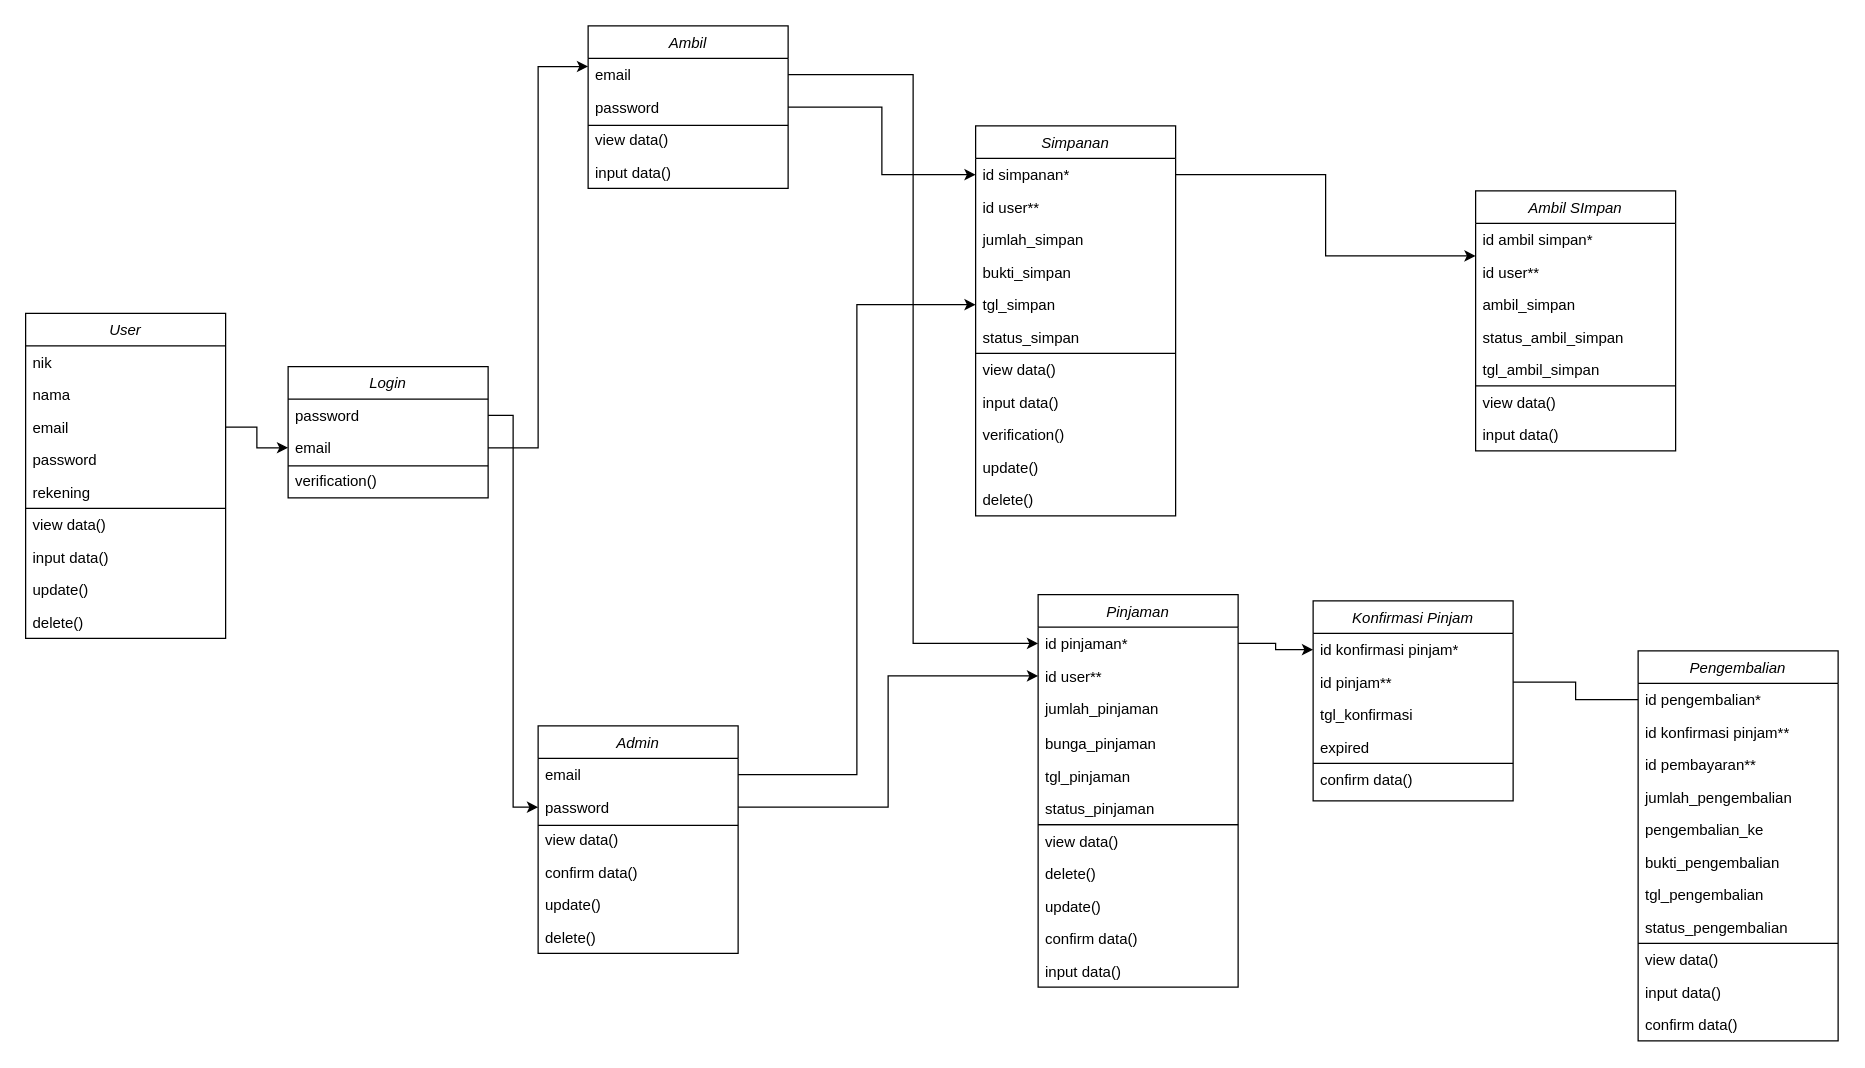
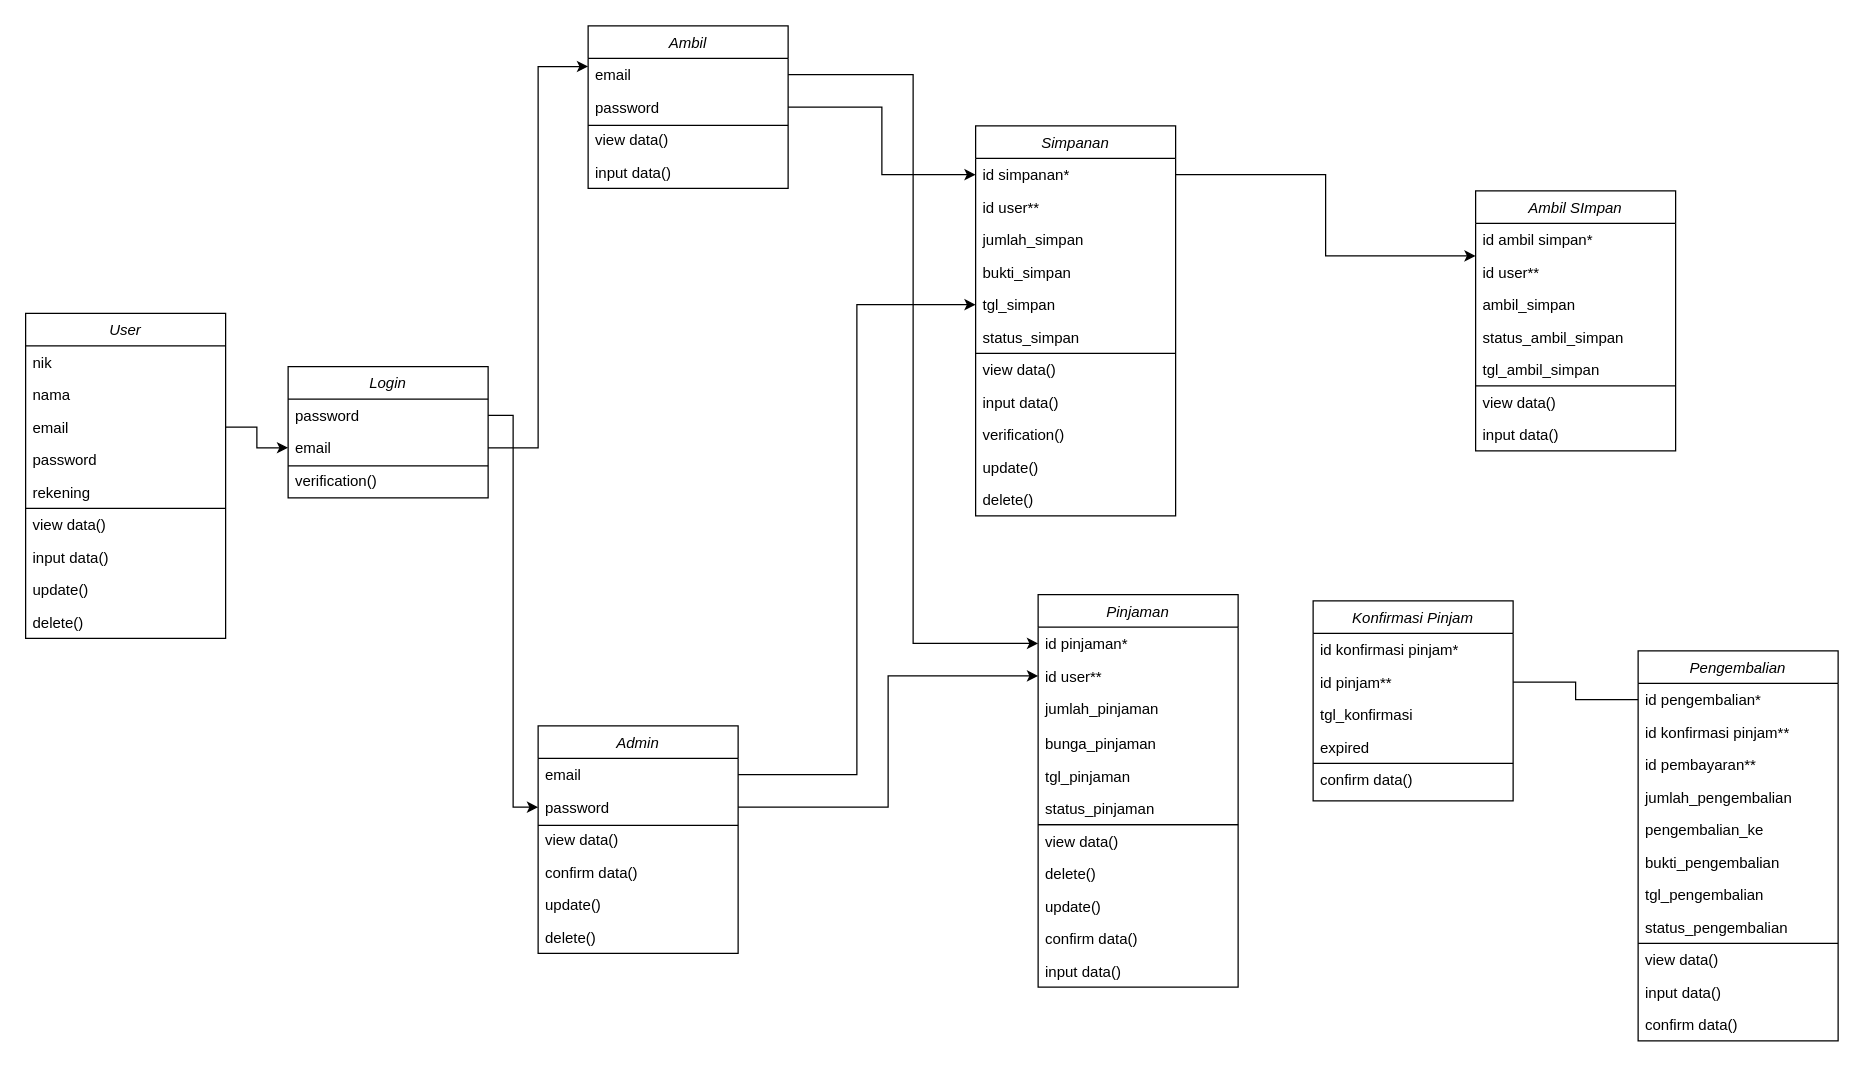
edge "id pinjaman*" -> "id konfirmasi pinjam*": removed
